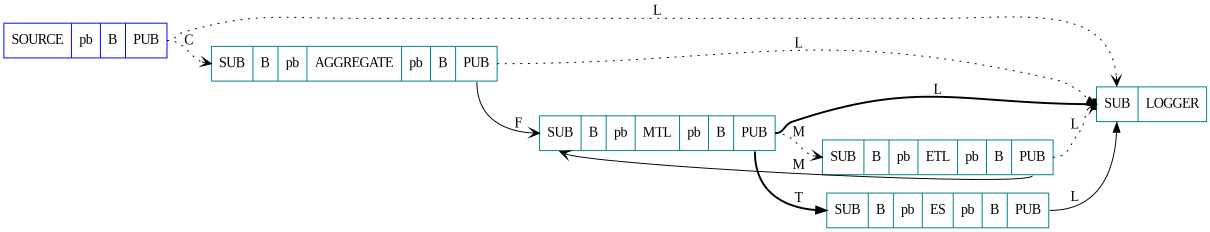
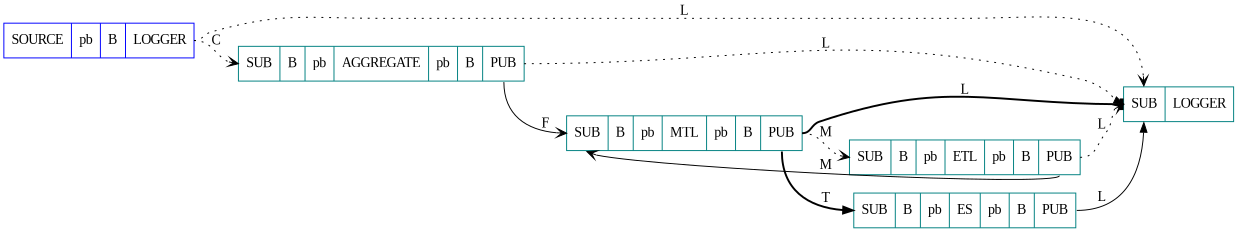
node "SOURCE": text "PUB" -> "LOGGER"
